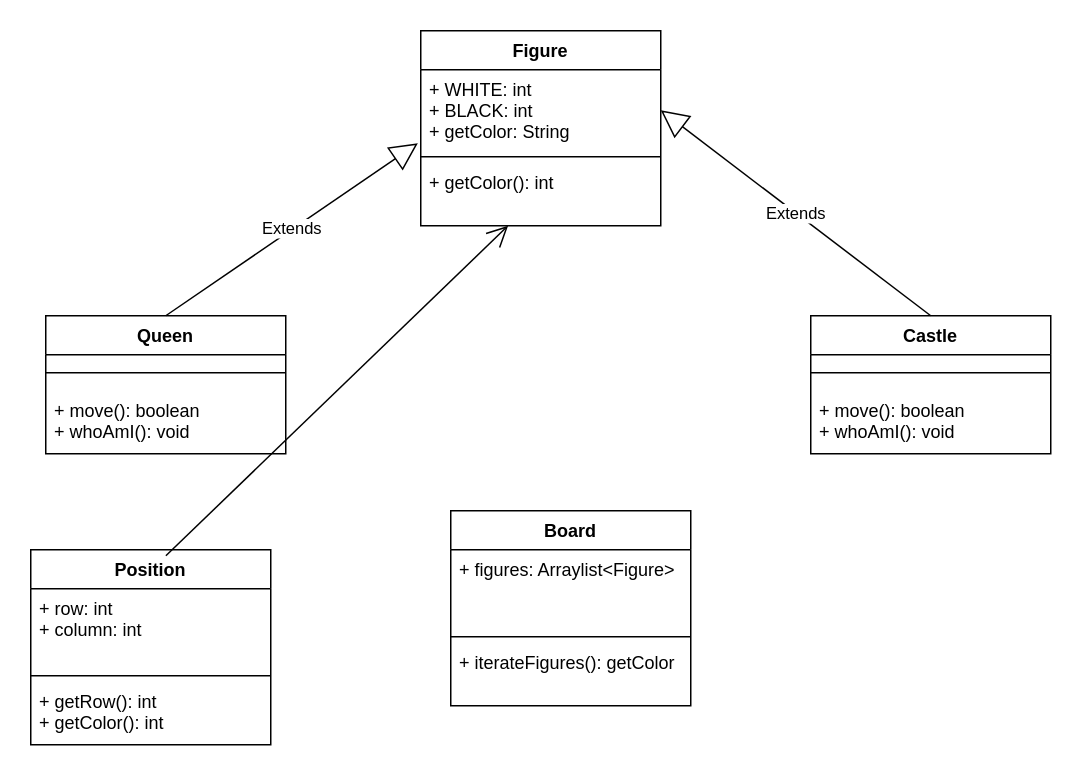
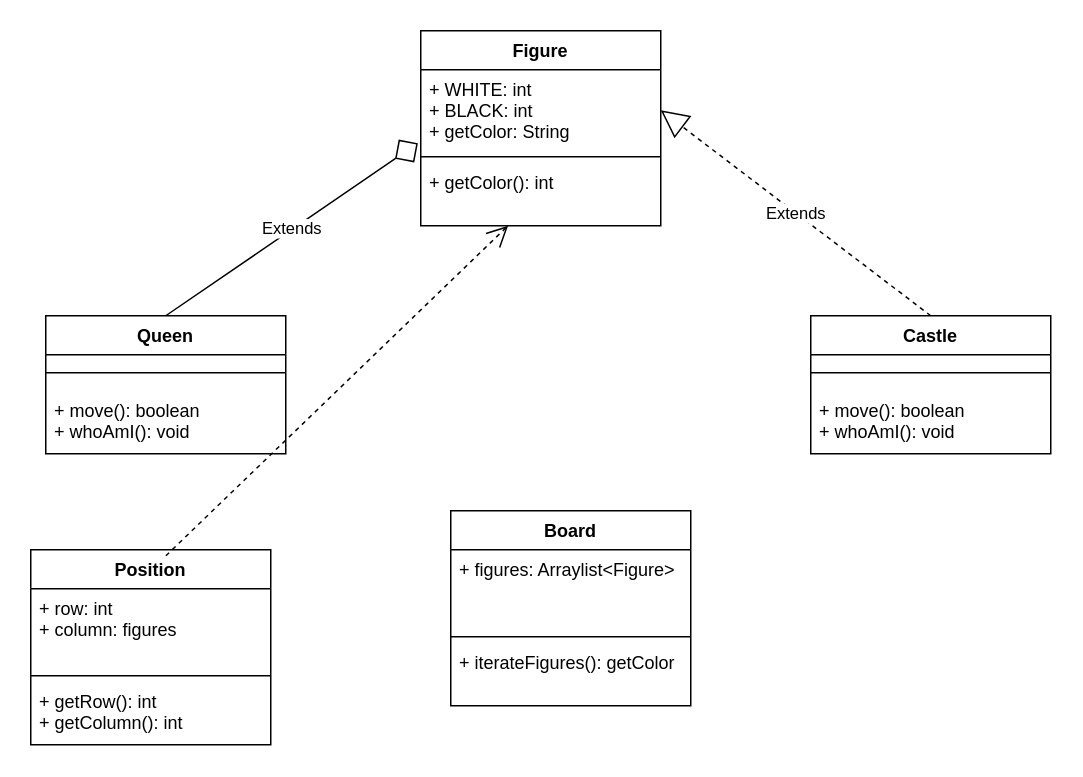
edge "Queen" -> "+ WHITE: int + BLACK: int + getColor: String": arrowhead block -> diamond
edge "Castle" -> "+ WHITE: int + BLACK: int + getColor: String": style solid -> dashed
edge "Position" -> "+ getColor(): int": style solid -> dashed
node "+ row: int + column: int": label "+ row: int + column: int" -> "+ row: int + column: figures"
node "+ getRow(): int + getColor(): int": label "+ getRow(): int + getColor(): int" -> "+ getRow(): int + getColumn(): int"
